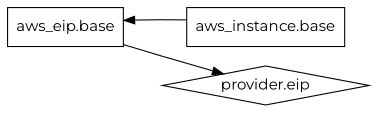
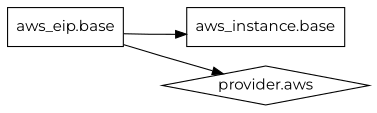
edge "aws_instance.base" -> "aws_eip.base": reversed
node "provider.eip": label "provider.eip" -> "provider.aws"
